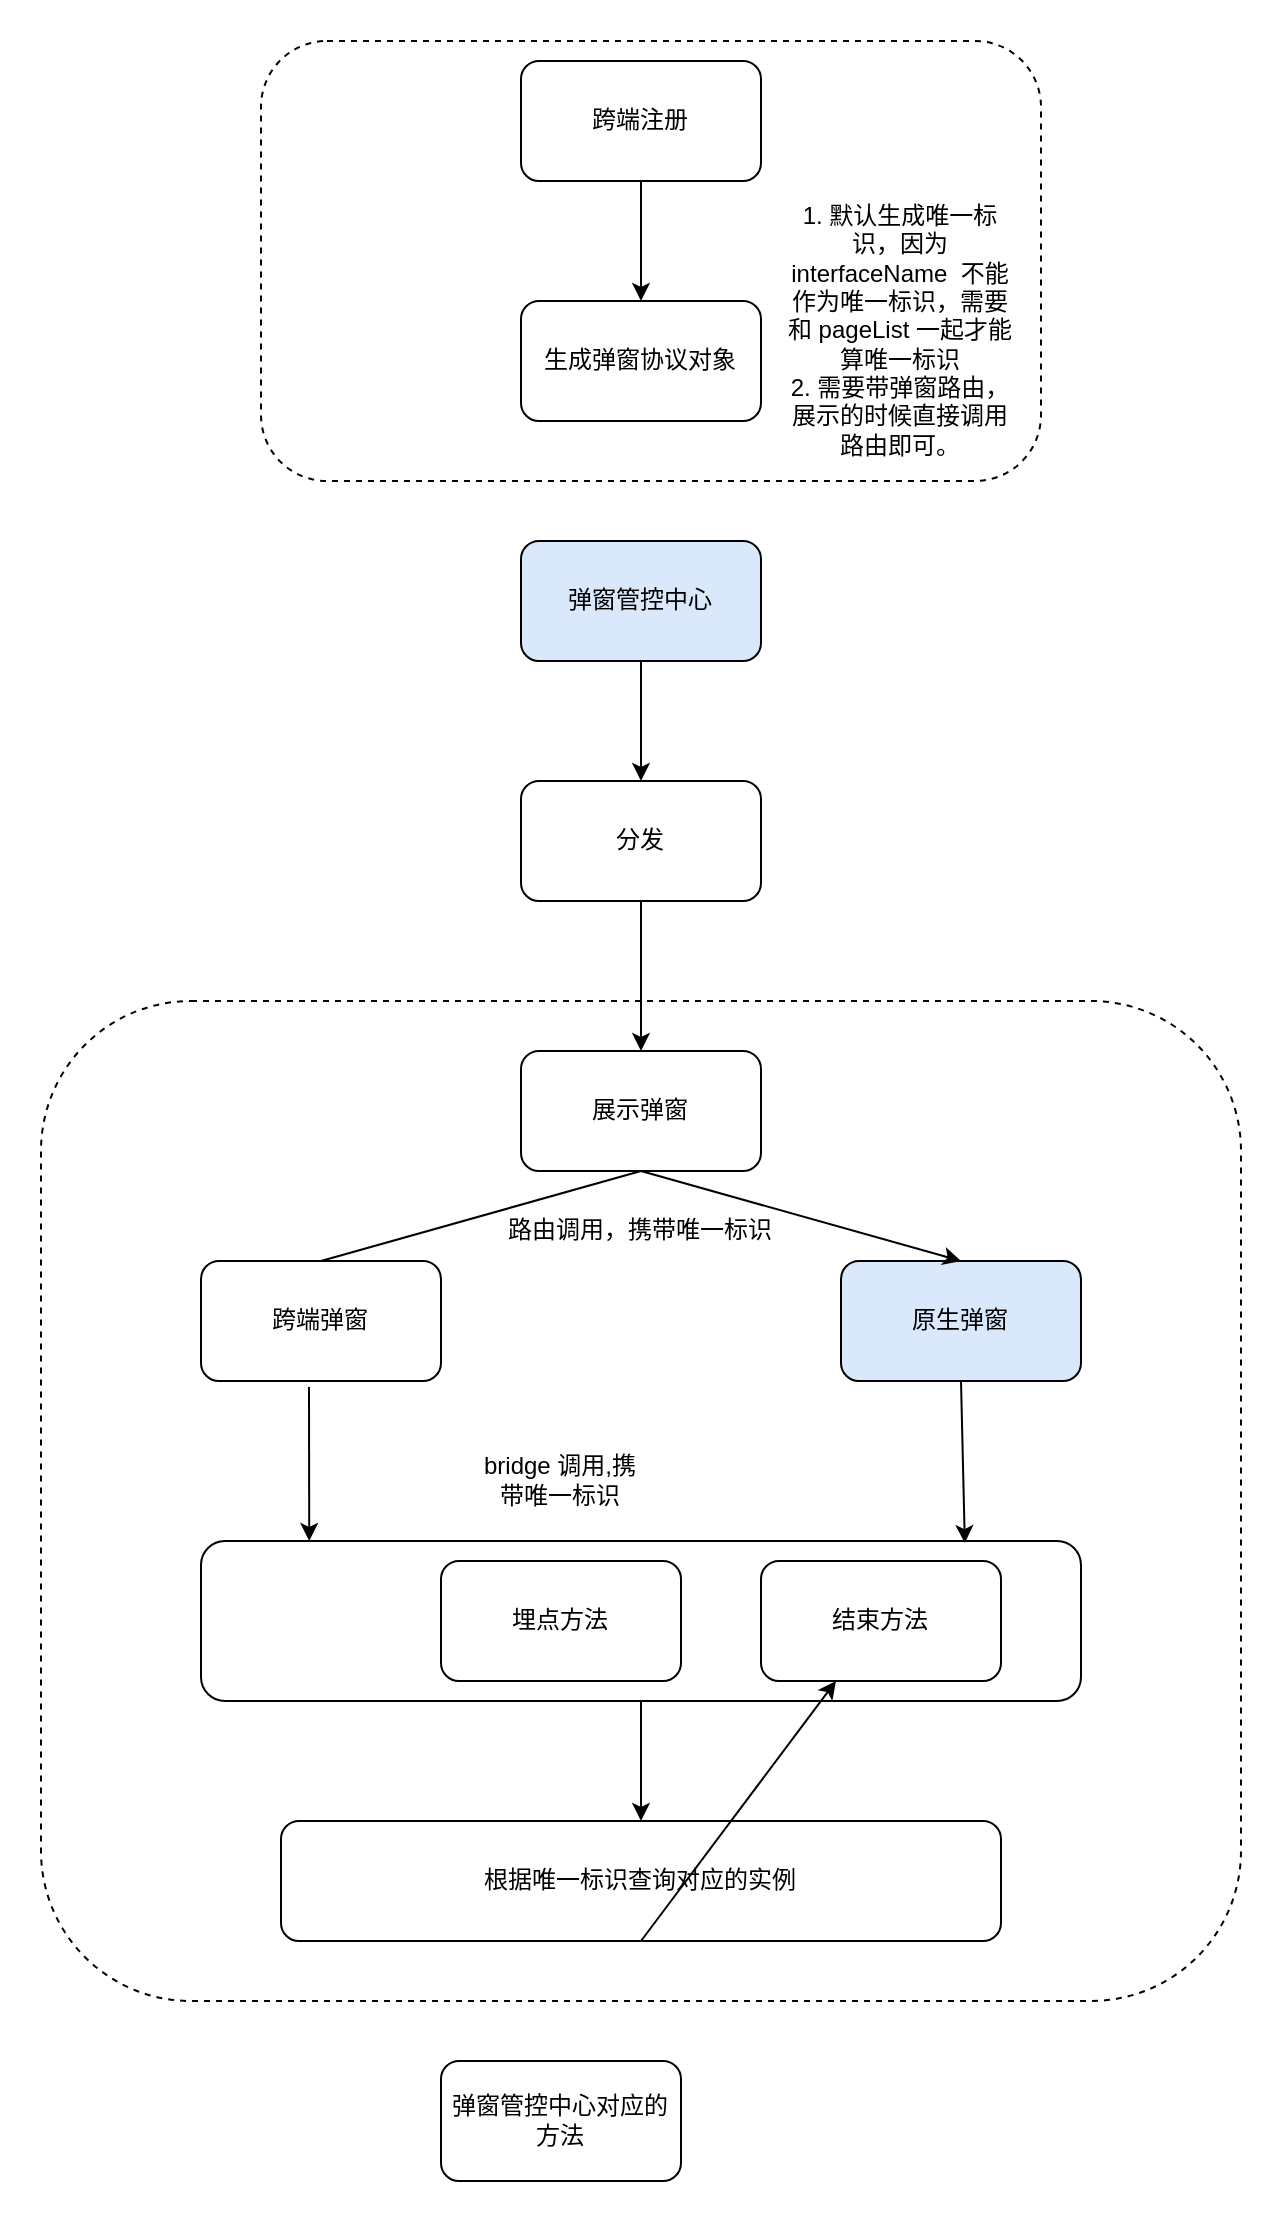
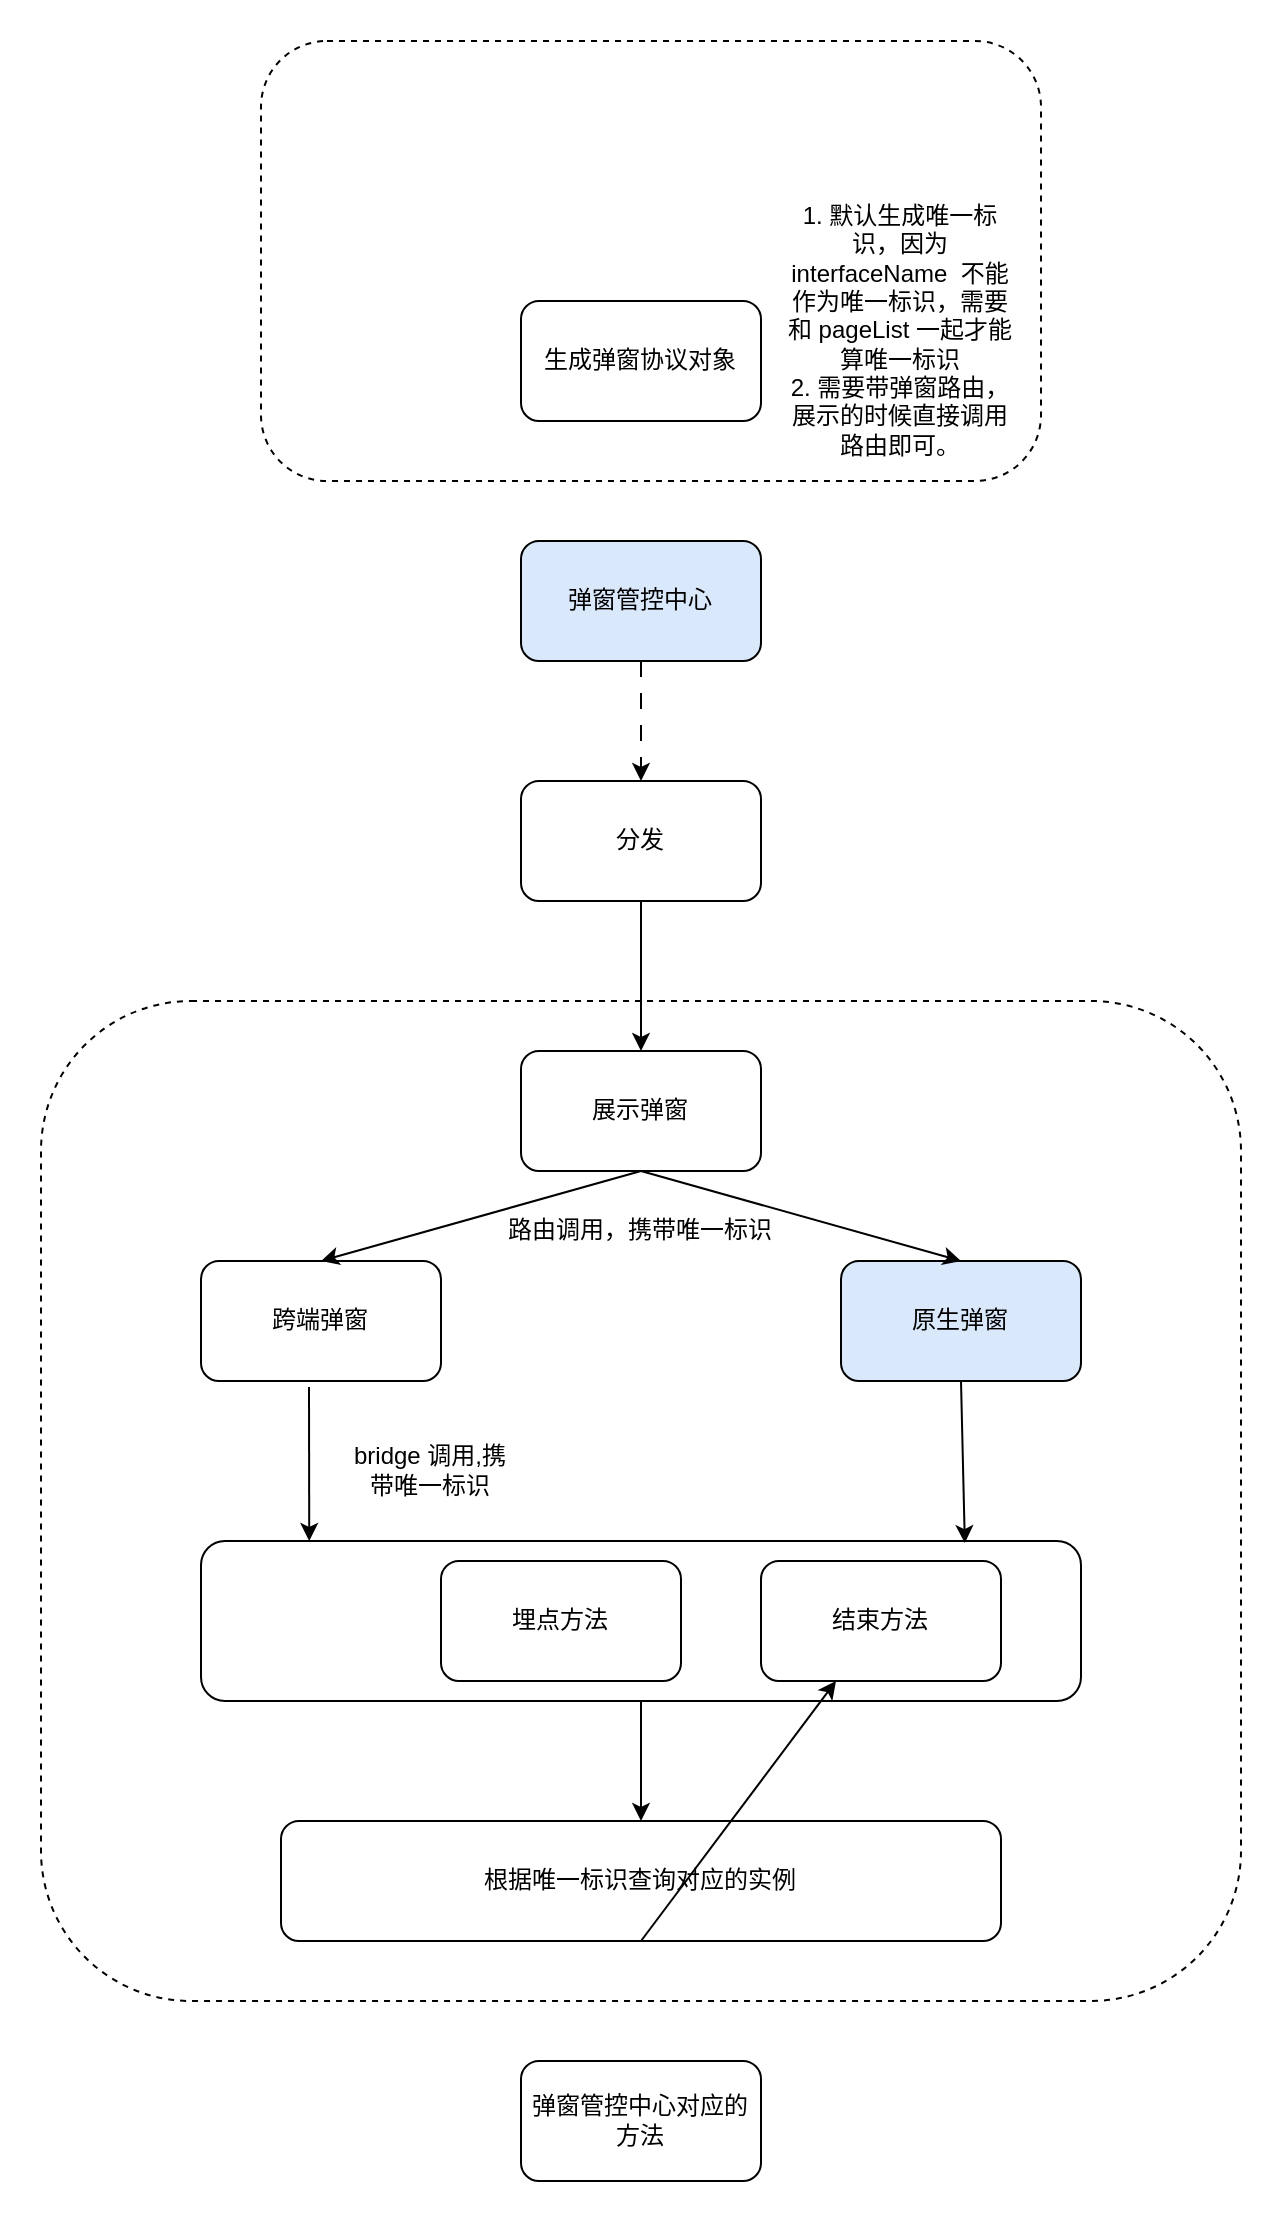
node "跨端注册": removed
edge "跨端注册" -> "生成弹窗协议对象": removed
edge "弹窗管控中心" -> "分发": style solid -> dashed
edge "展示弹窗" -- "跨端弹窗": arrowhead none -> classic
node "bridge 调用,携带唯一标识": moved (561, 1481) -> (431, 1471)
node "弹窗管控中心对应的方法": moved (561, 2121) -> (641, 2121)
